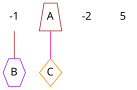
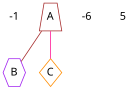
node "-2": label "-2" -> "-6"
edge "-1" -- "B": now "A" -- "B"
